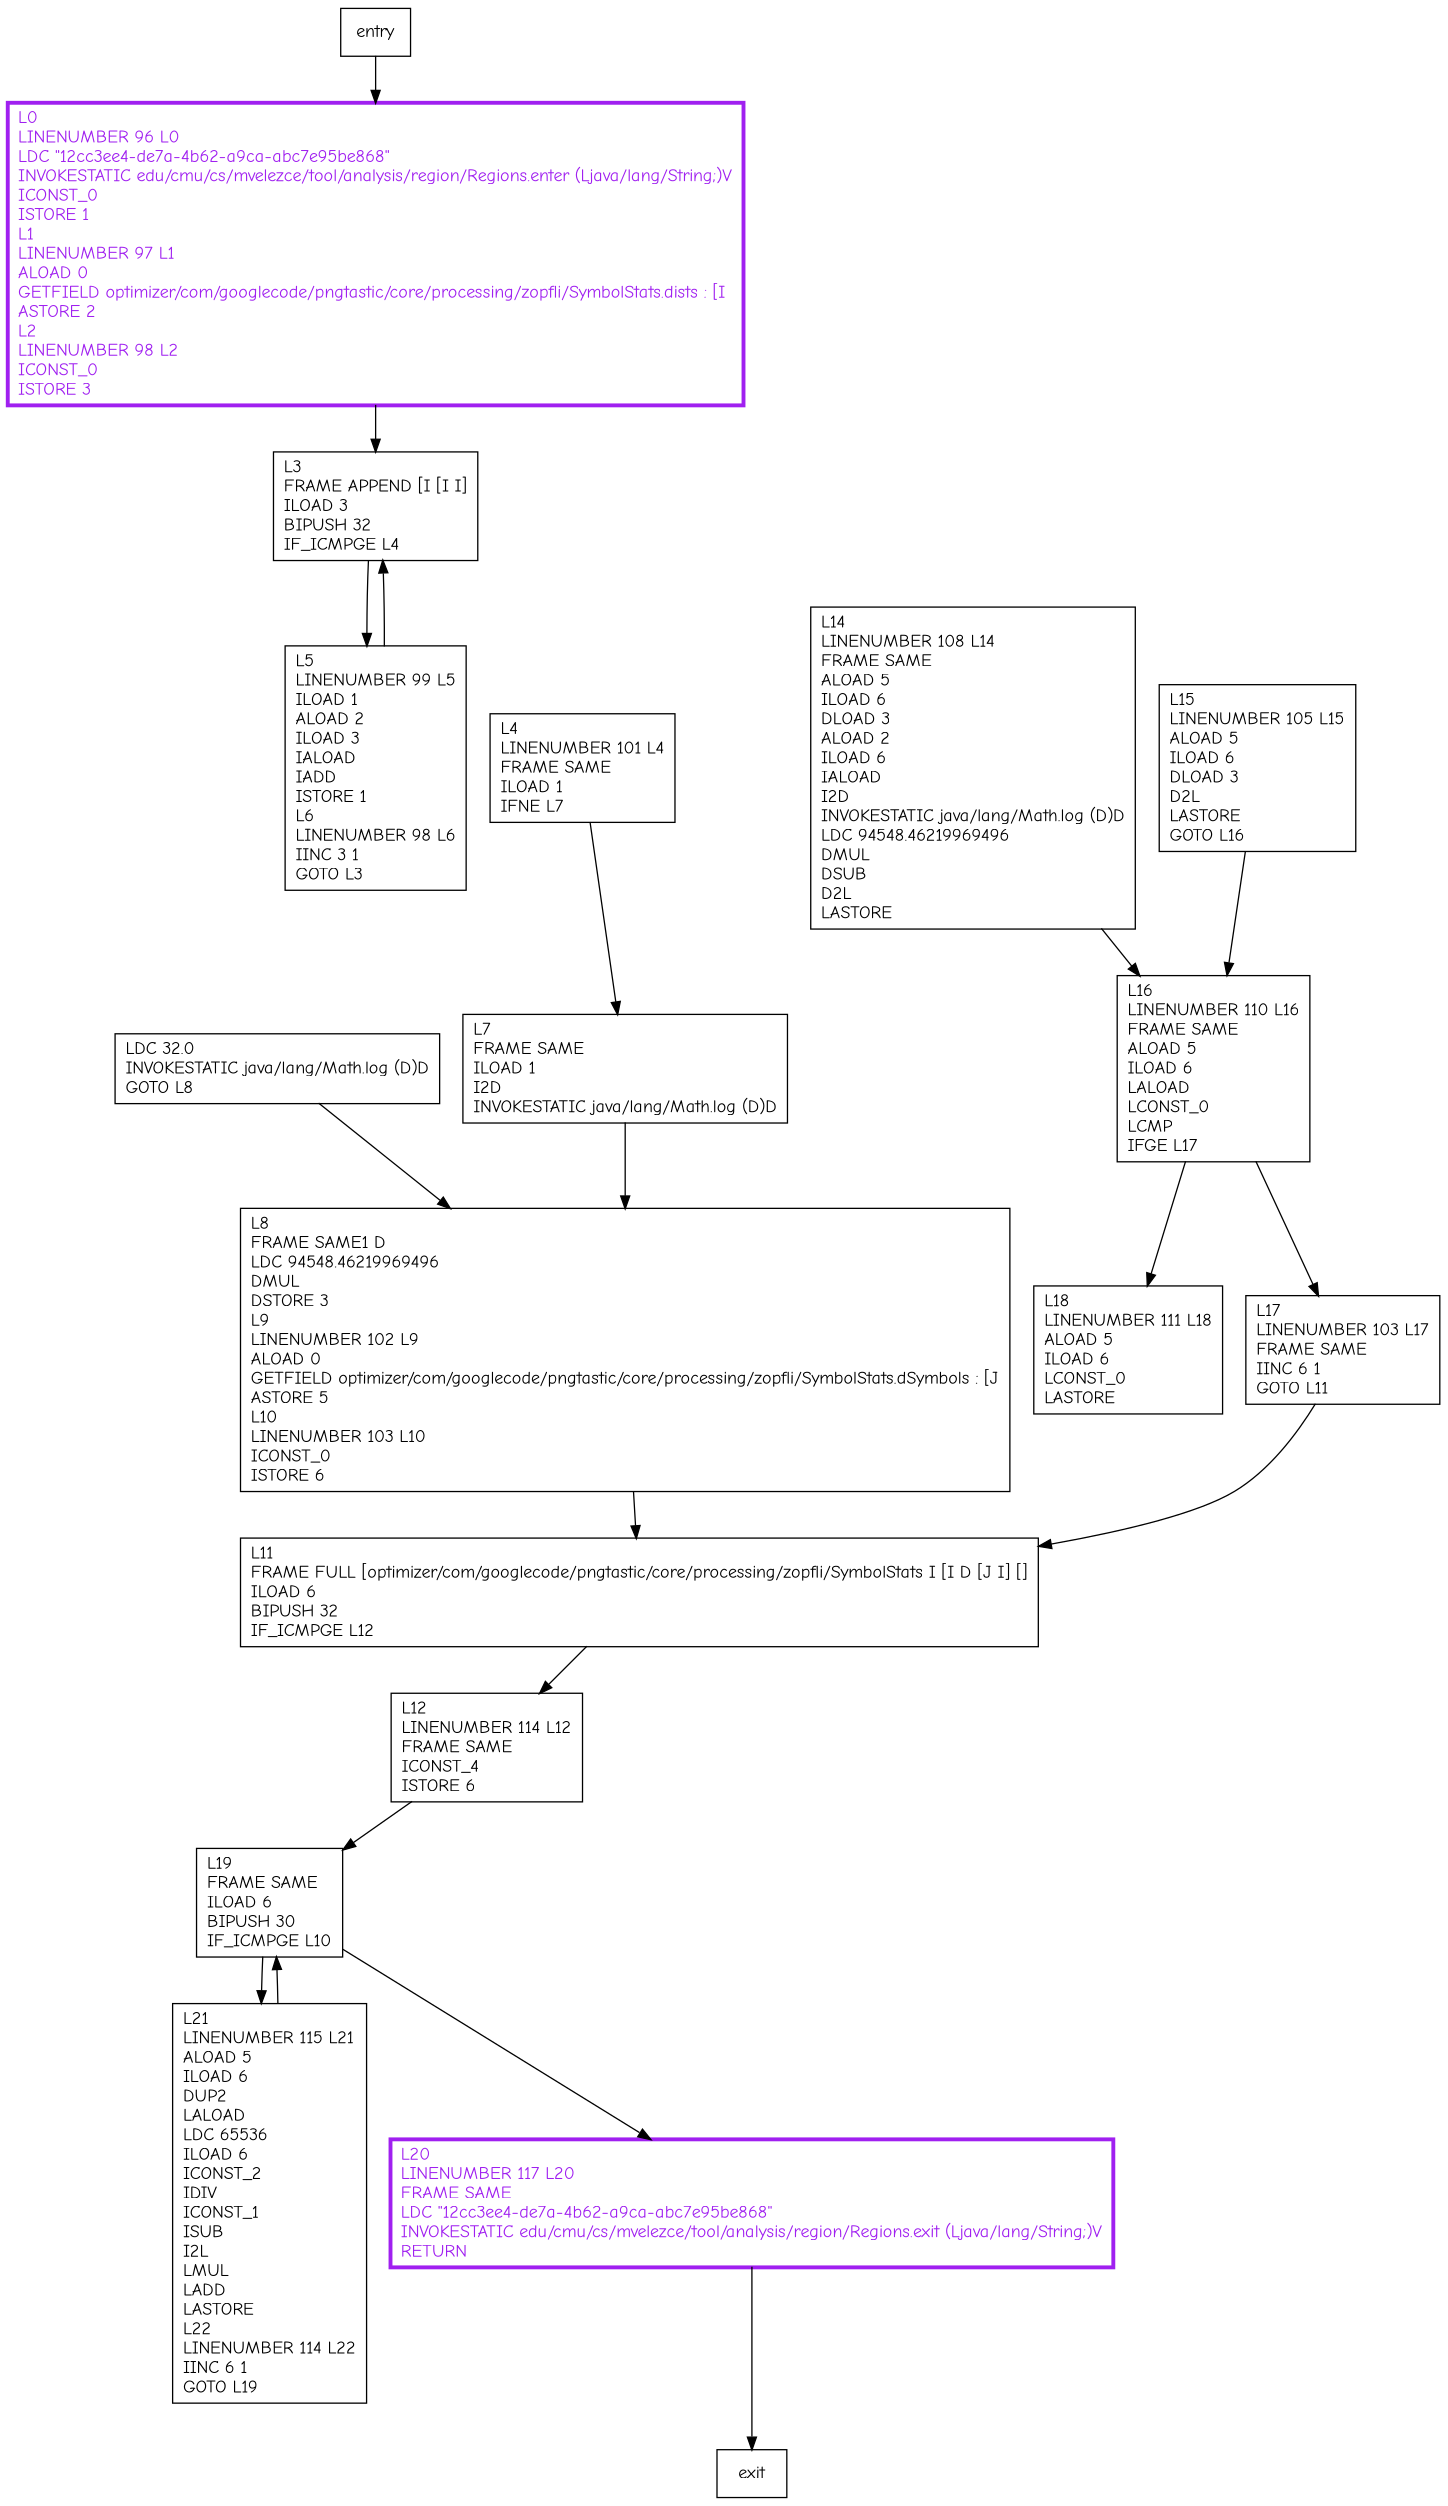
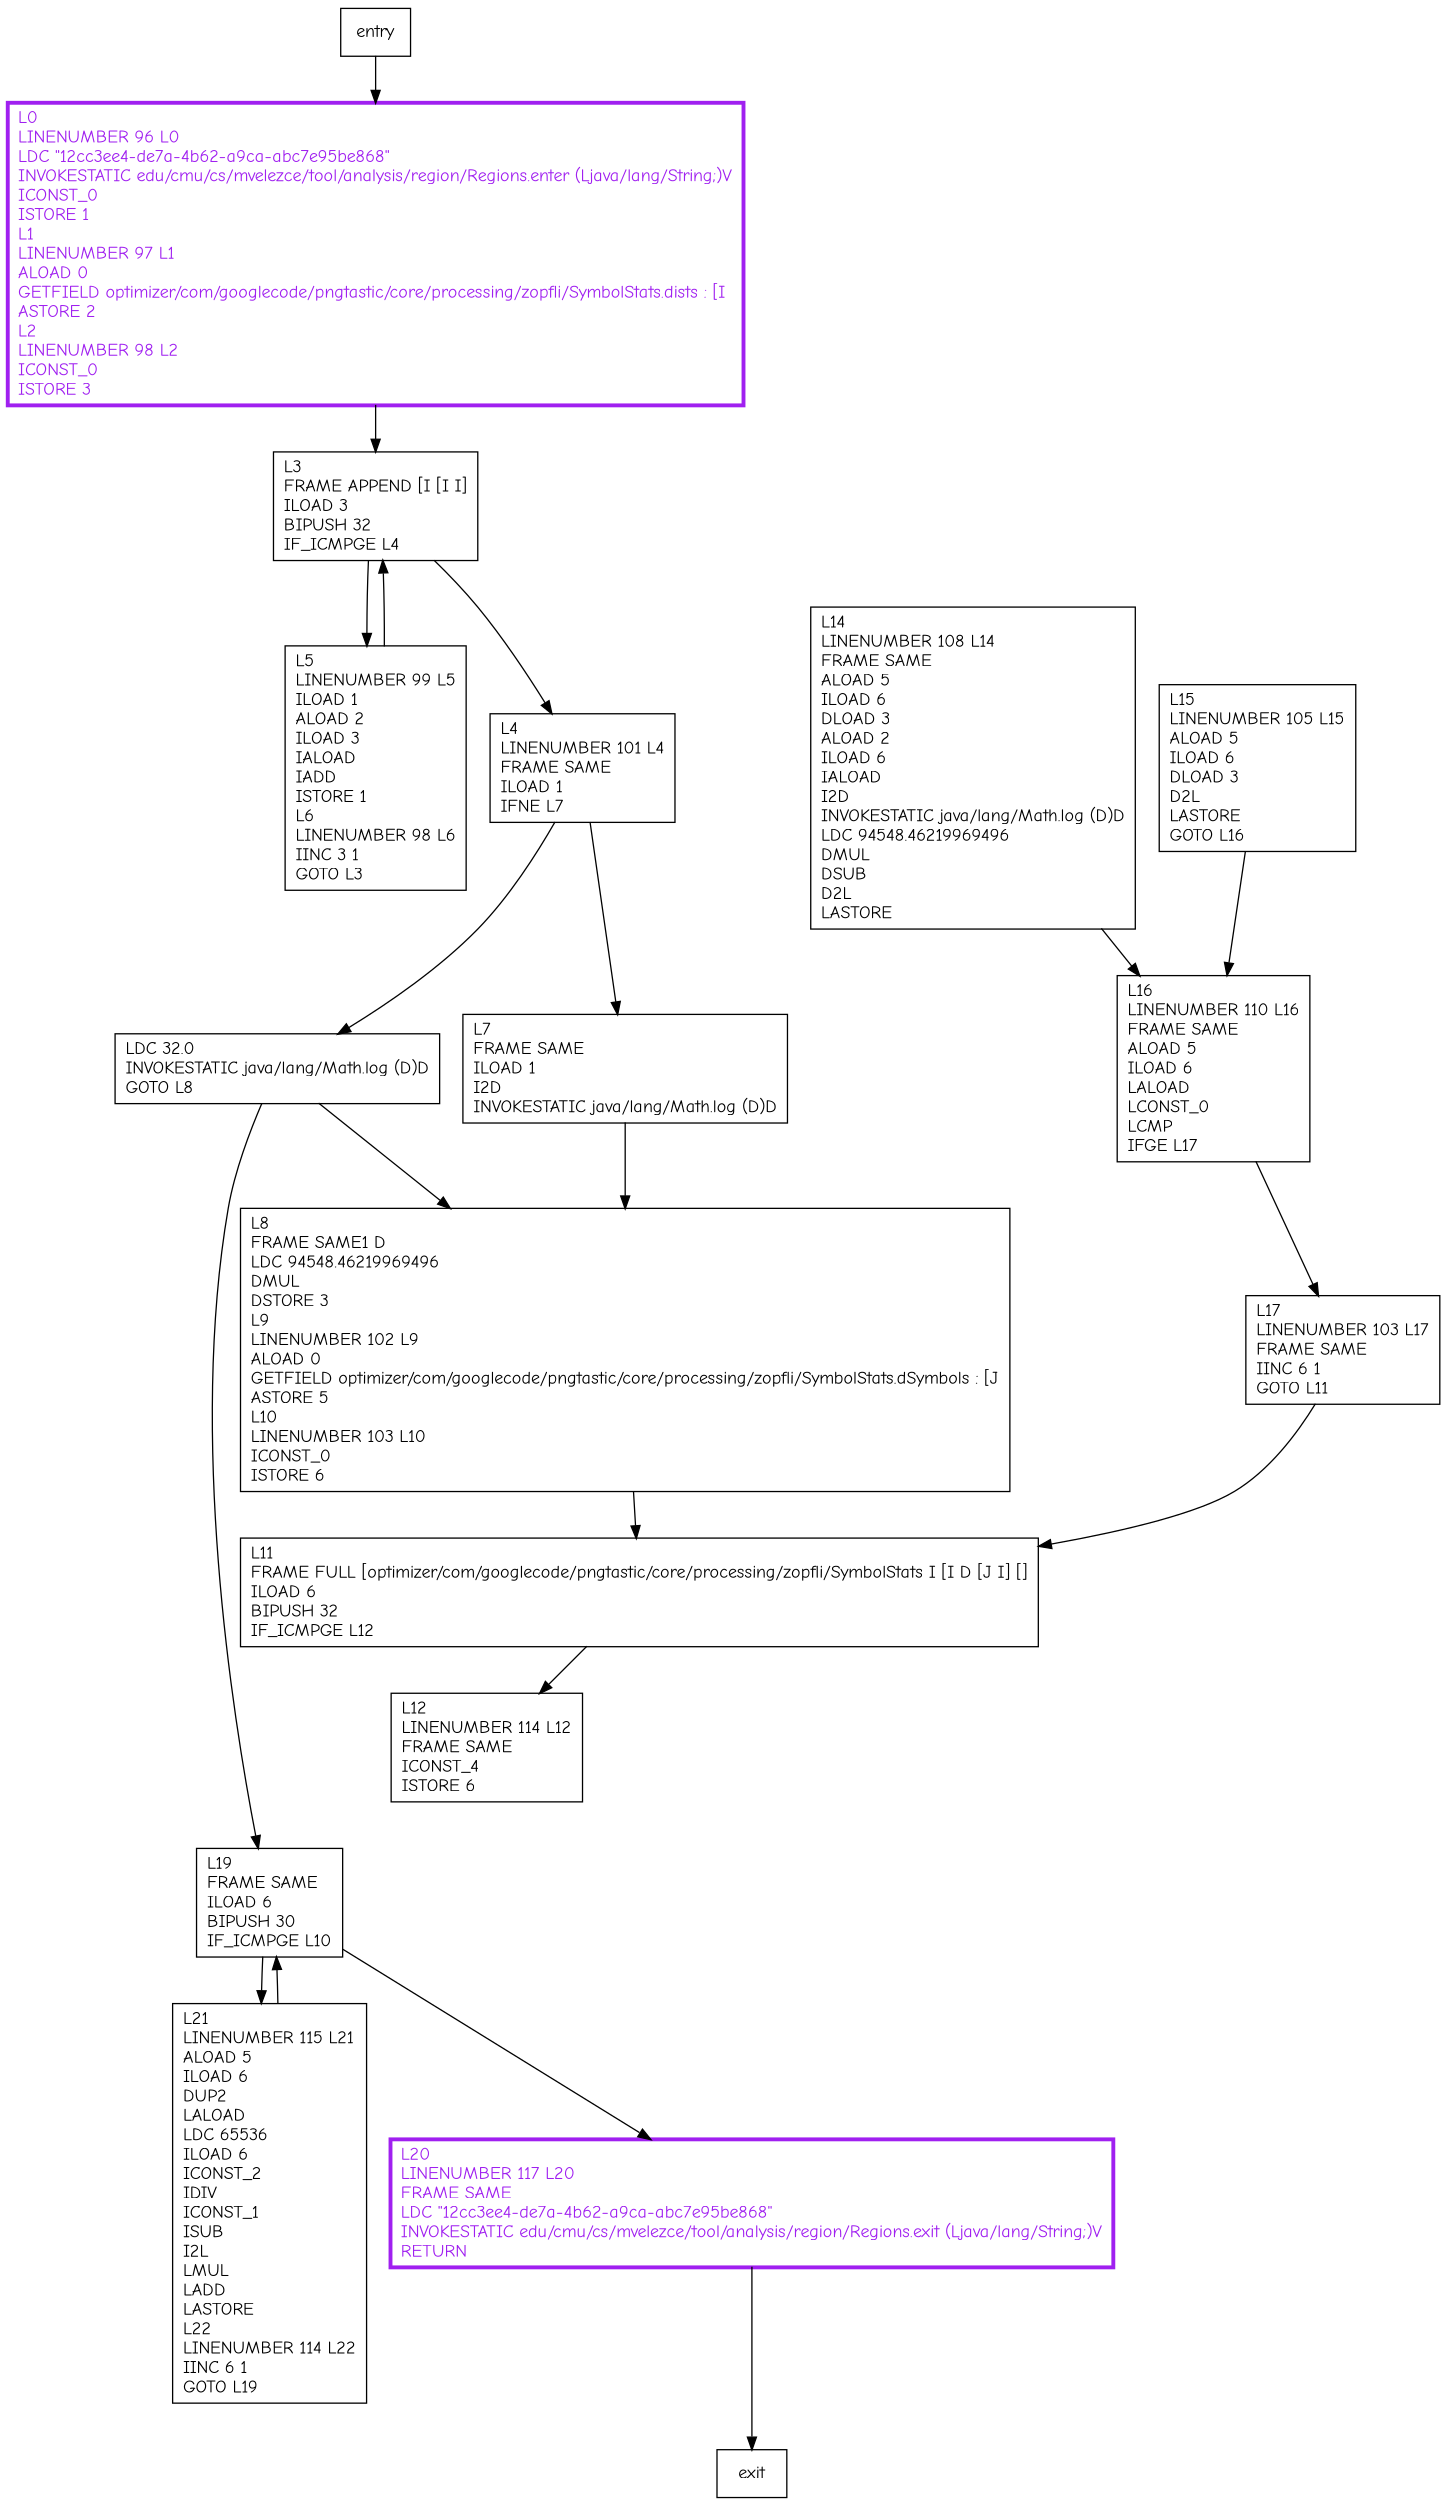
edge "L3 FRAME APPEND [I [I I] ILOAD 3 BIPUSH 32 IF_ICMPGE L4" -> "L4 LINENUMBER 101 L4 FRAME SAME ILOAD 1 IFNE L7": added
edge "L4 LINENUMBER 101 L4 FRAME SAME ILOAD 1 IFNE L7" -> "LDC 32.0 INVOKESTATIC java/lang/Math.log (D)D GOTO L8": added
node "L18 LINENUMBER 111 L18 ALOAD 5 ILOAD 6 LCONST_0 LASTORE": removed
edge "L12 LINENUMBER 114 L12 FRAME SAME ICONST_4 ISTORE 6" -> "L19 FRAME SAME ILOAD 6 BIPUSH 30 IF_ICMPGE L10": now "LDC 32.0 INVOKESTATIC java/lang/Math.log (D)D GOTO L8" -> "L19 FRAME SAME ILOAD 6 BIPUSH 30 IF_ICMPGE L10"
